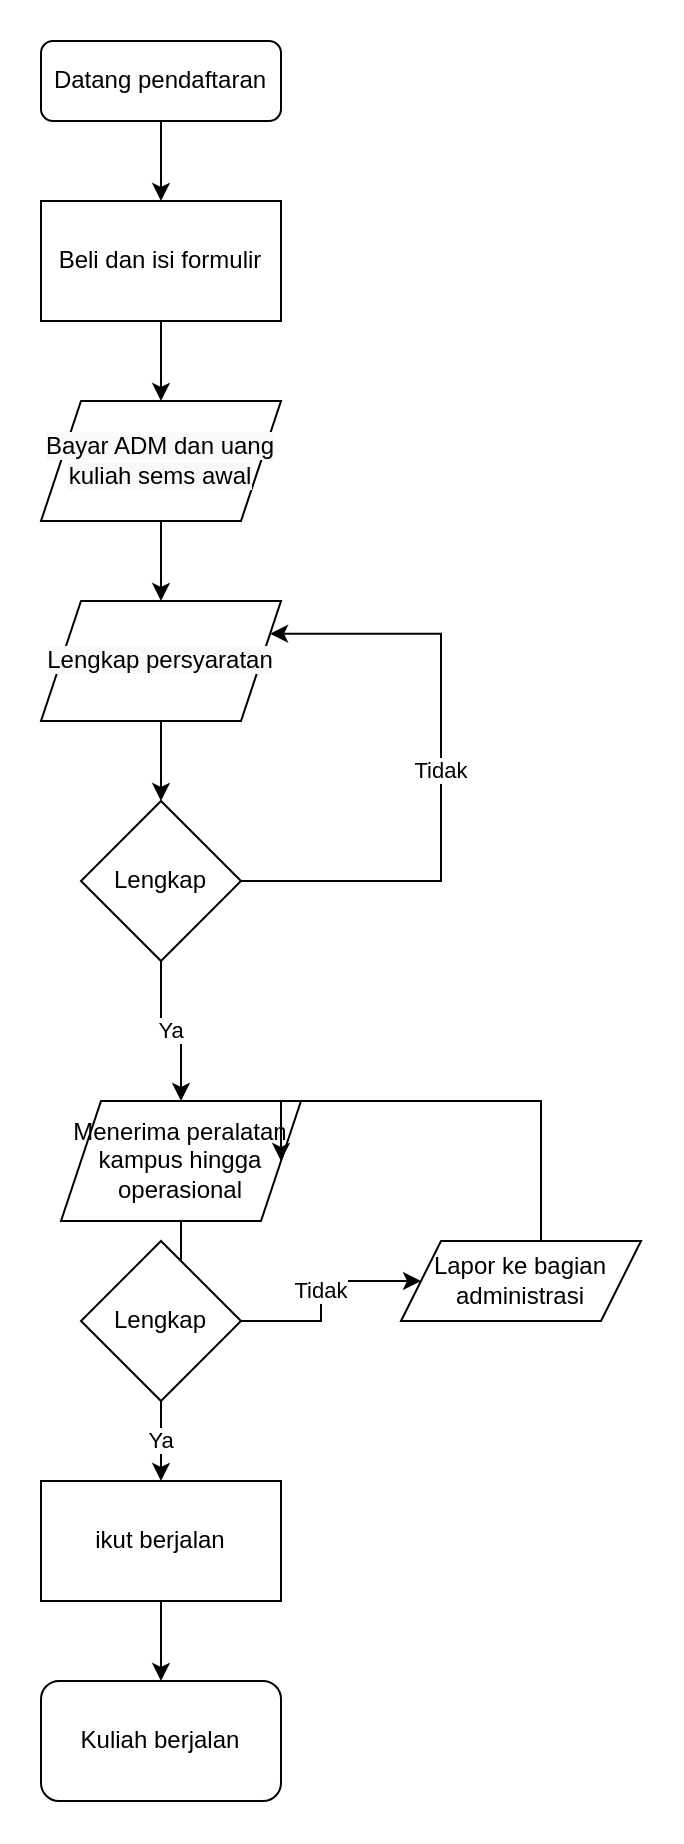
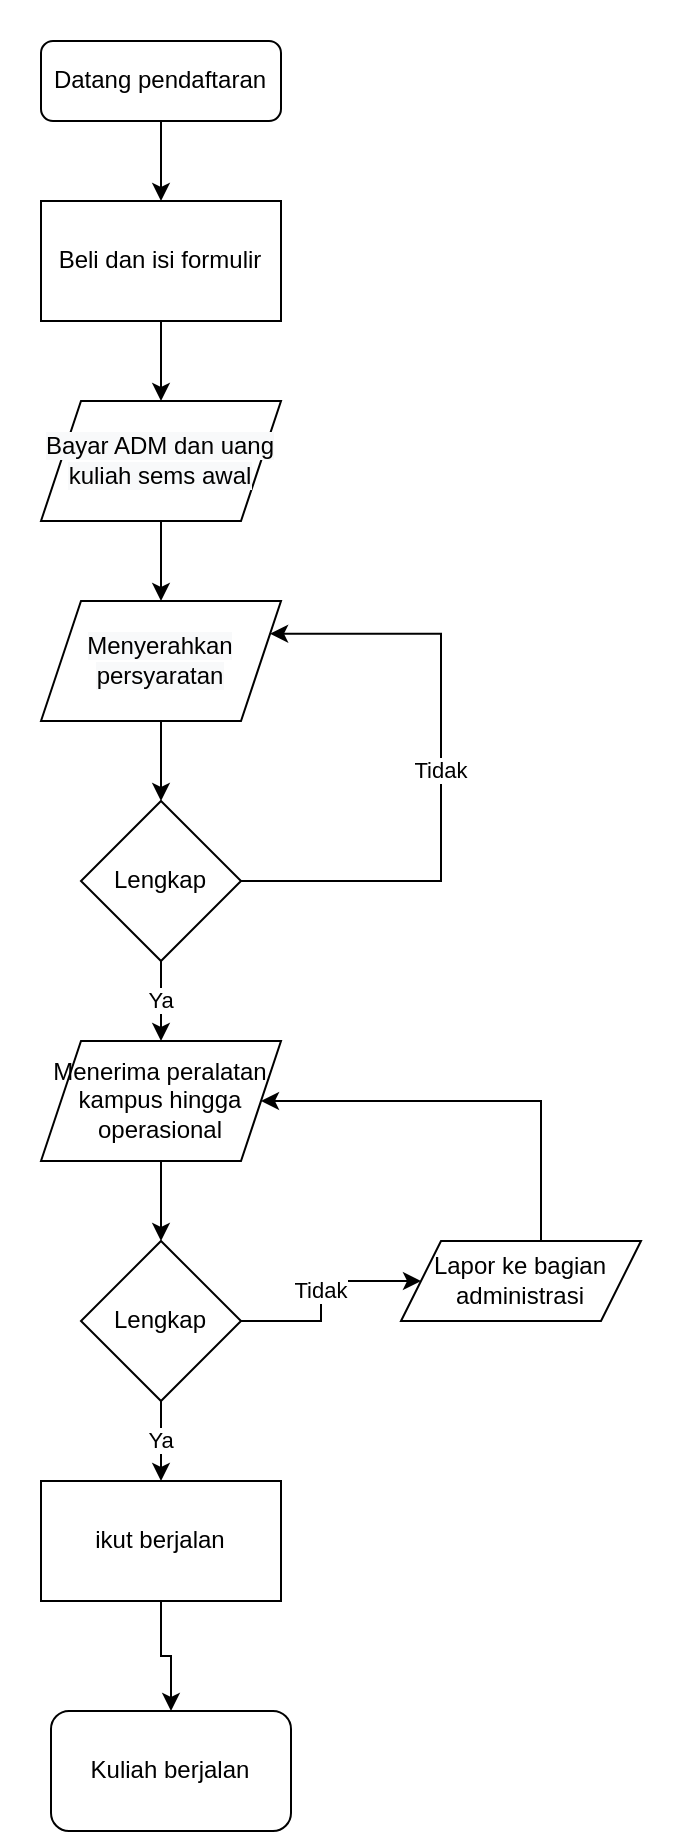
node "Lengkap persyaratan": label "Lengkap persyaratan" -> "Menyerahkan persyaratan"
node "Menerima peralatan kampus hingga operasional": moved (181, 1161) -> (161, 1101)
node "Kuliah berjalan": moved (161, 1741) -> (171, 1771)
